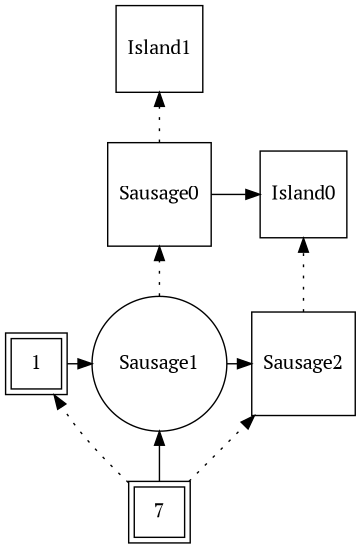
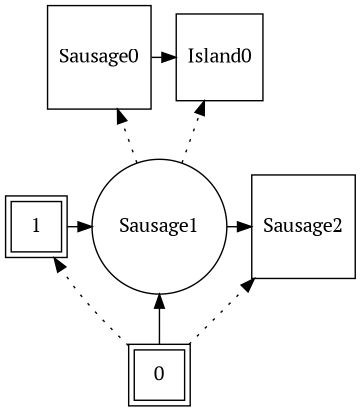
node "Island1": removed
edge "Sausage2" -> "Island0": now "Sausage1" -> "Island0"
node "7": label "7" -> "0"
